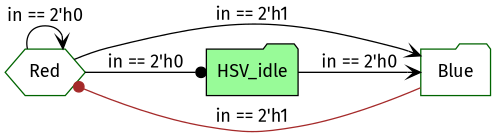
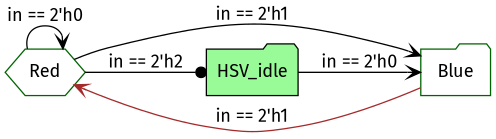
edge "Red" -> "HSV_idle": label "in == 2'h0" -> "in == 2'h2"
edge "Blue" -> "Red": arrowhead dot -> vee
